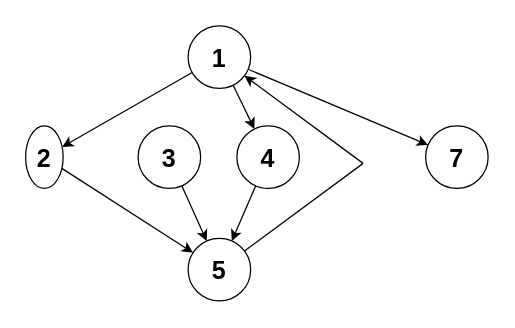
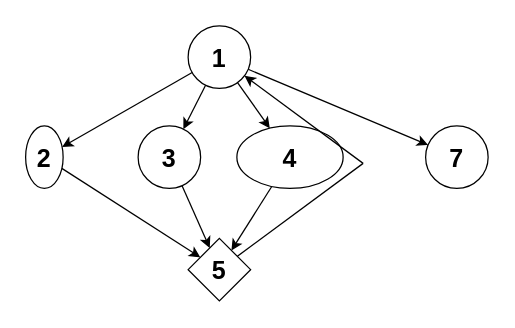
edge "1" -> "3": added
node "4": size 63x63 -> 106x63
node "5": shape ellipse -> diamond
